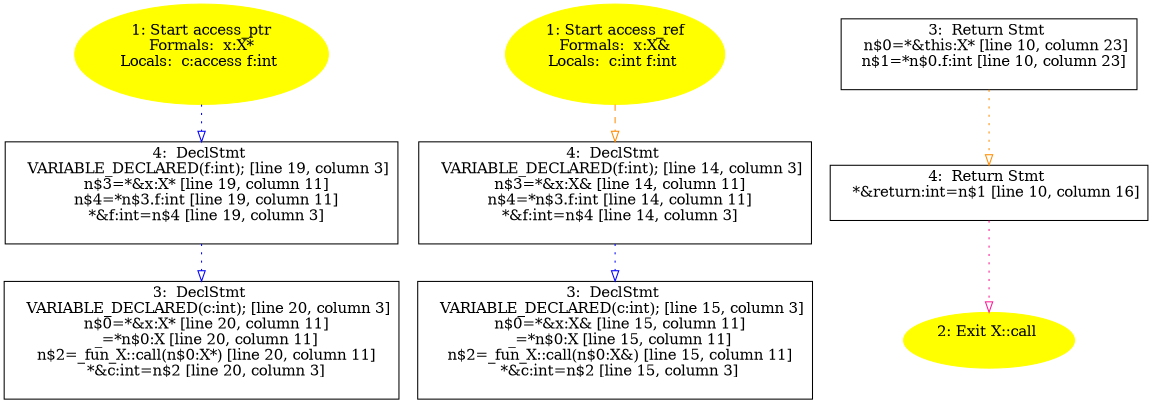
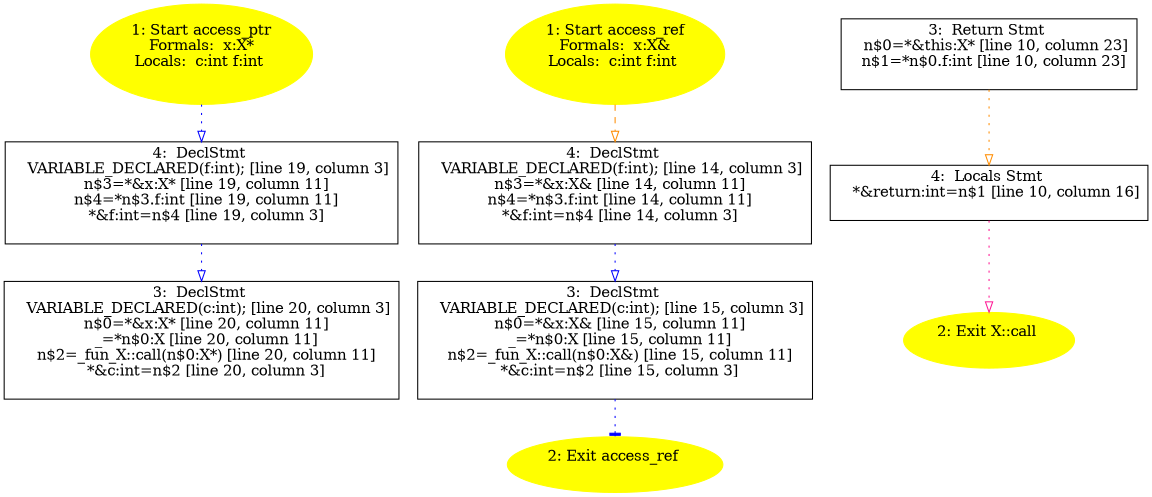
node "1: Start access_ptr Formals:  x:X* Locals:  c:access f:int": label "1: Start access_ptr Formals:  x:X* Locals:  c:access f:int" -> "1: Start access_ptr Formals:  x:X* Locals:  c:int f:int"
node "4:  Return Stmt *&return:int=n$1 [line 10, column 16]": label "4:  Return Stmt *&return:int=n$1 [line 10, column 16]" -> "4:  Locals Stmt *&return:int=n$1 [line 10, column 16]"
node "2: Exit access_ref": added
